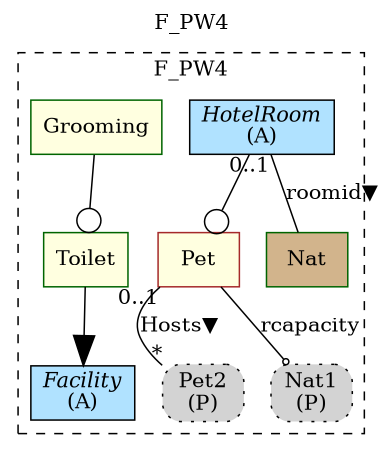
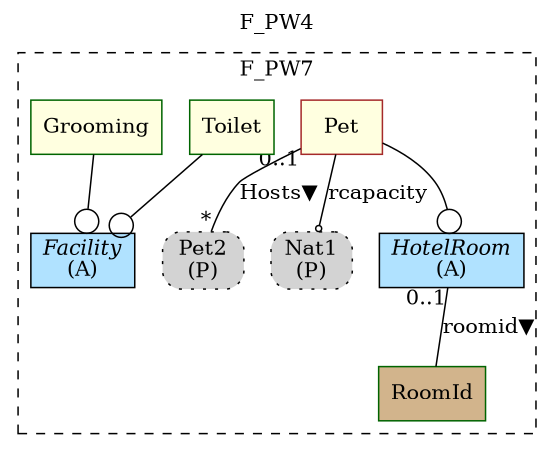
cluster "F_PW4": label "F_PW4" -> "F_PW7"
edge "Grooming" -> "Toilet": now "Grooming" -> "Facility"
edge "HotelRoom" -> "Pet": reversed
node "Nat": label "Nat" -> "RoomId"
edge "Toilet" -> "Facility": arrowhead normal -> odot
